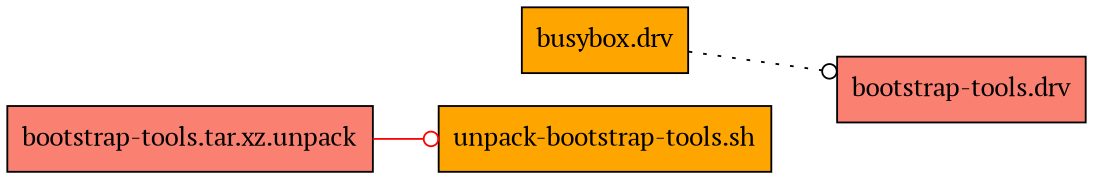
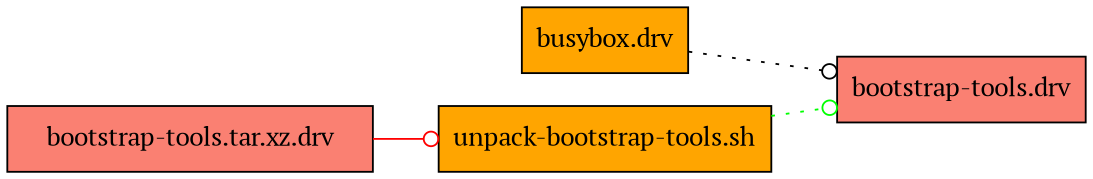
edge "unpack-bootstrap-tools.sh" -> "bootstrap-tools.drv": added
node "bootstrap-tools.tar.xz.unpack": label "bootstrap-tools.tar.xz.unpack" -> "bootstrap-tools.tar.xz.drv"
